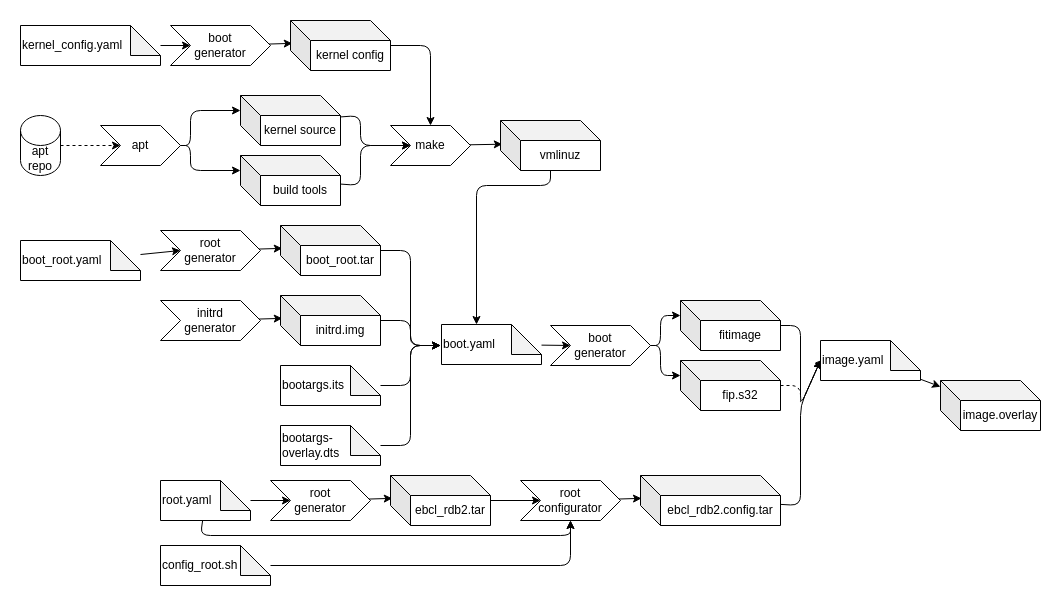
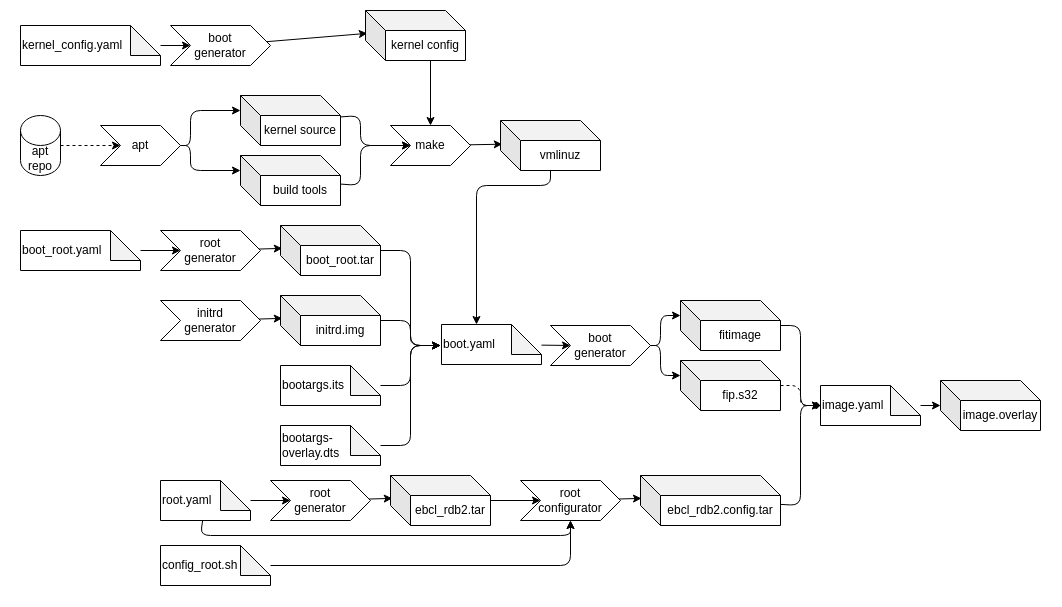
node "kernel config": moved (341, 46) -> (416, 36)
node "boot_root.yaml": moved (81, 261) -> (81, 251)
node "image.yaml": moved (871, 361) -> (871, 406)
